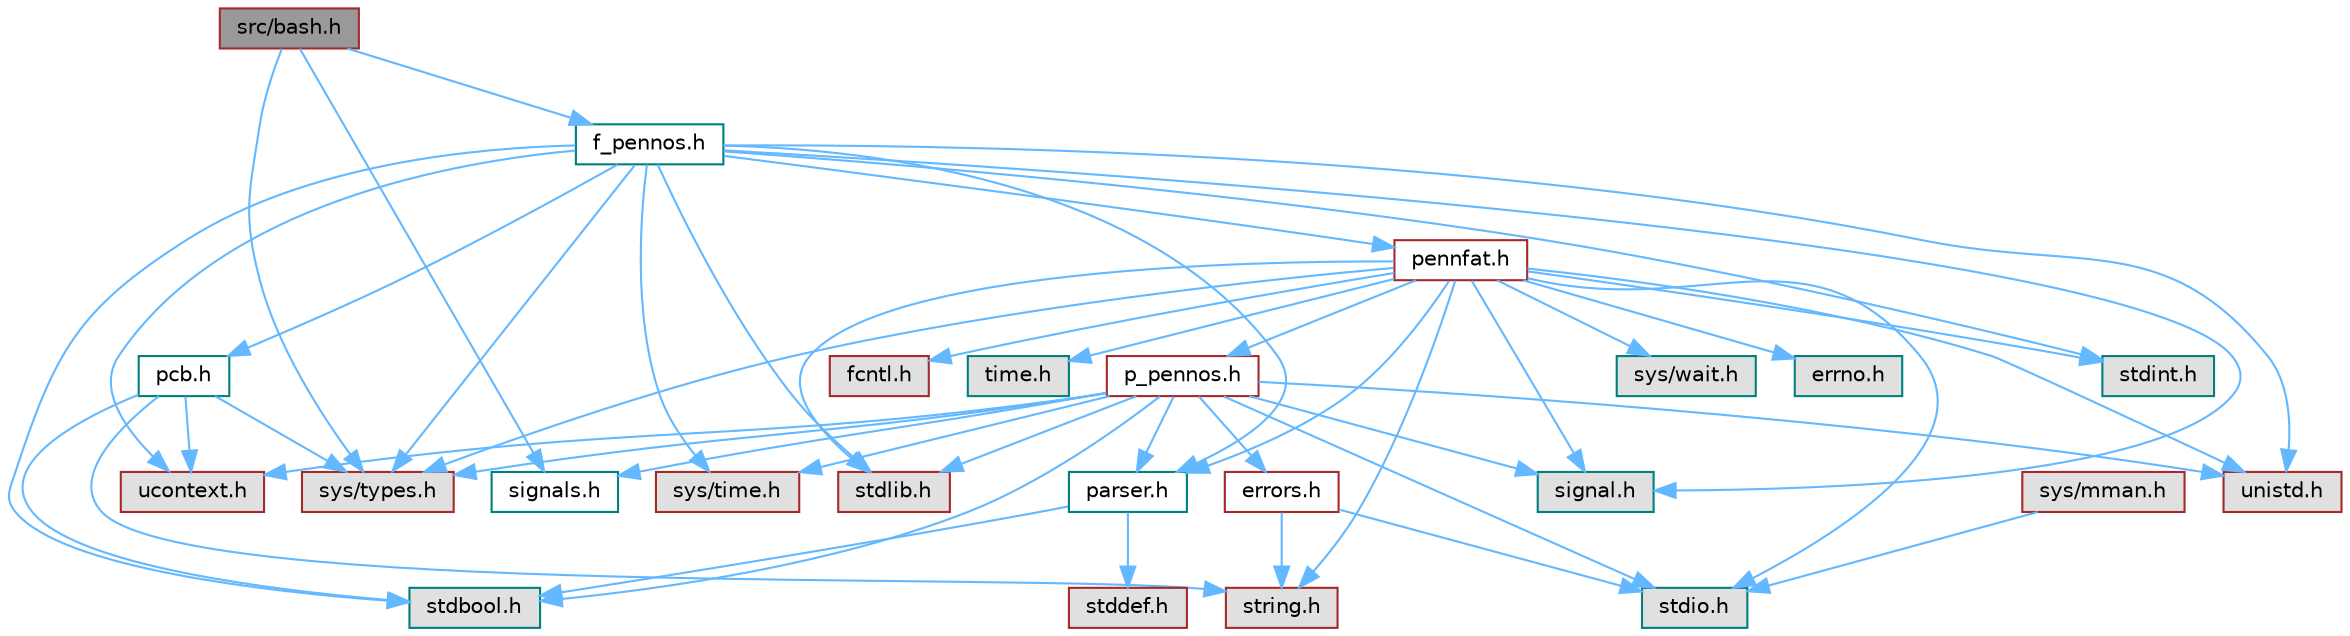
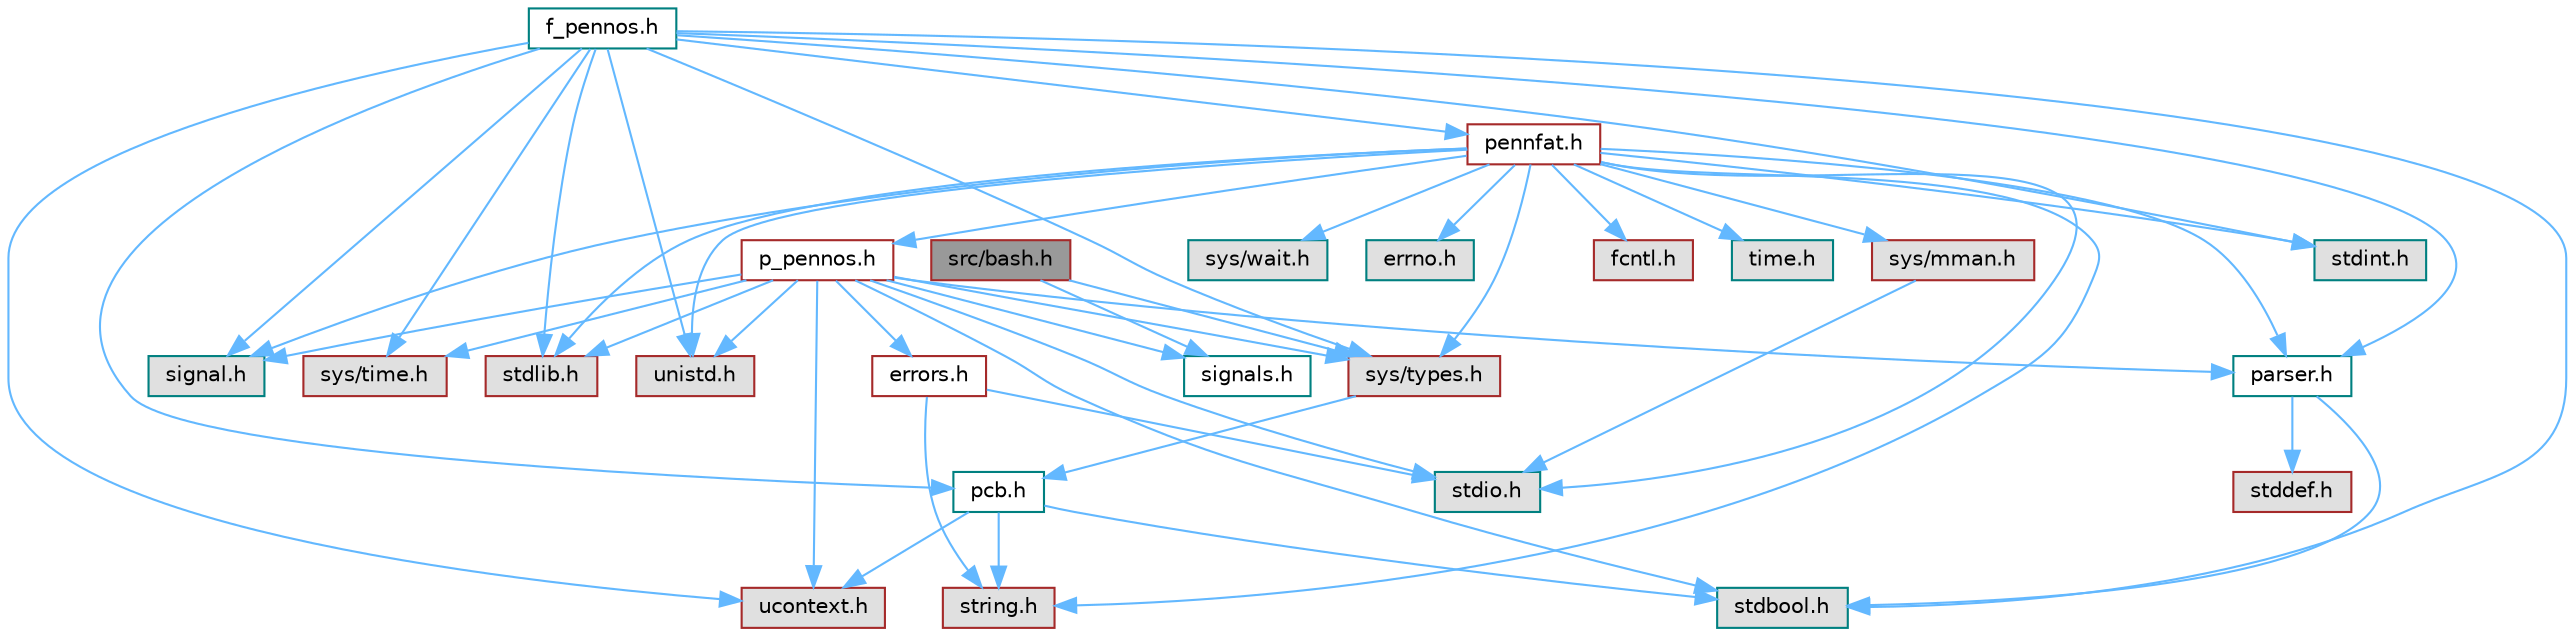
edge "src/bash.h" -> "f_pennos.h": removed
edge "pennfat.h" -> "sys/mman.h": added
edge "pcb.h" -> "sys/types.h": reversed
